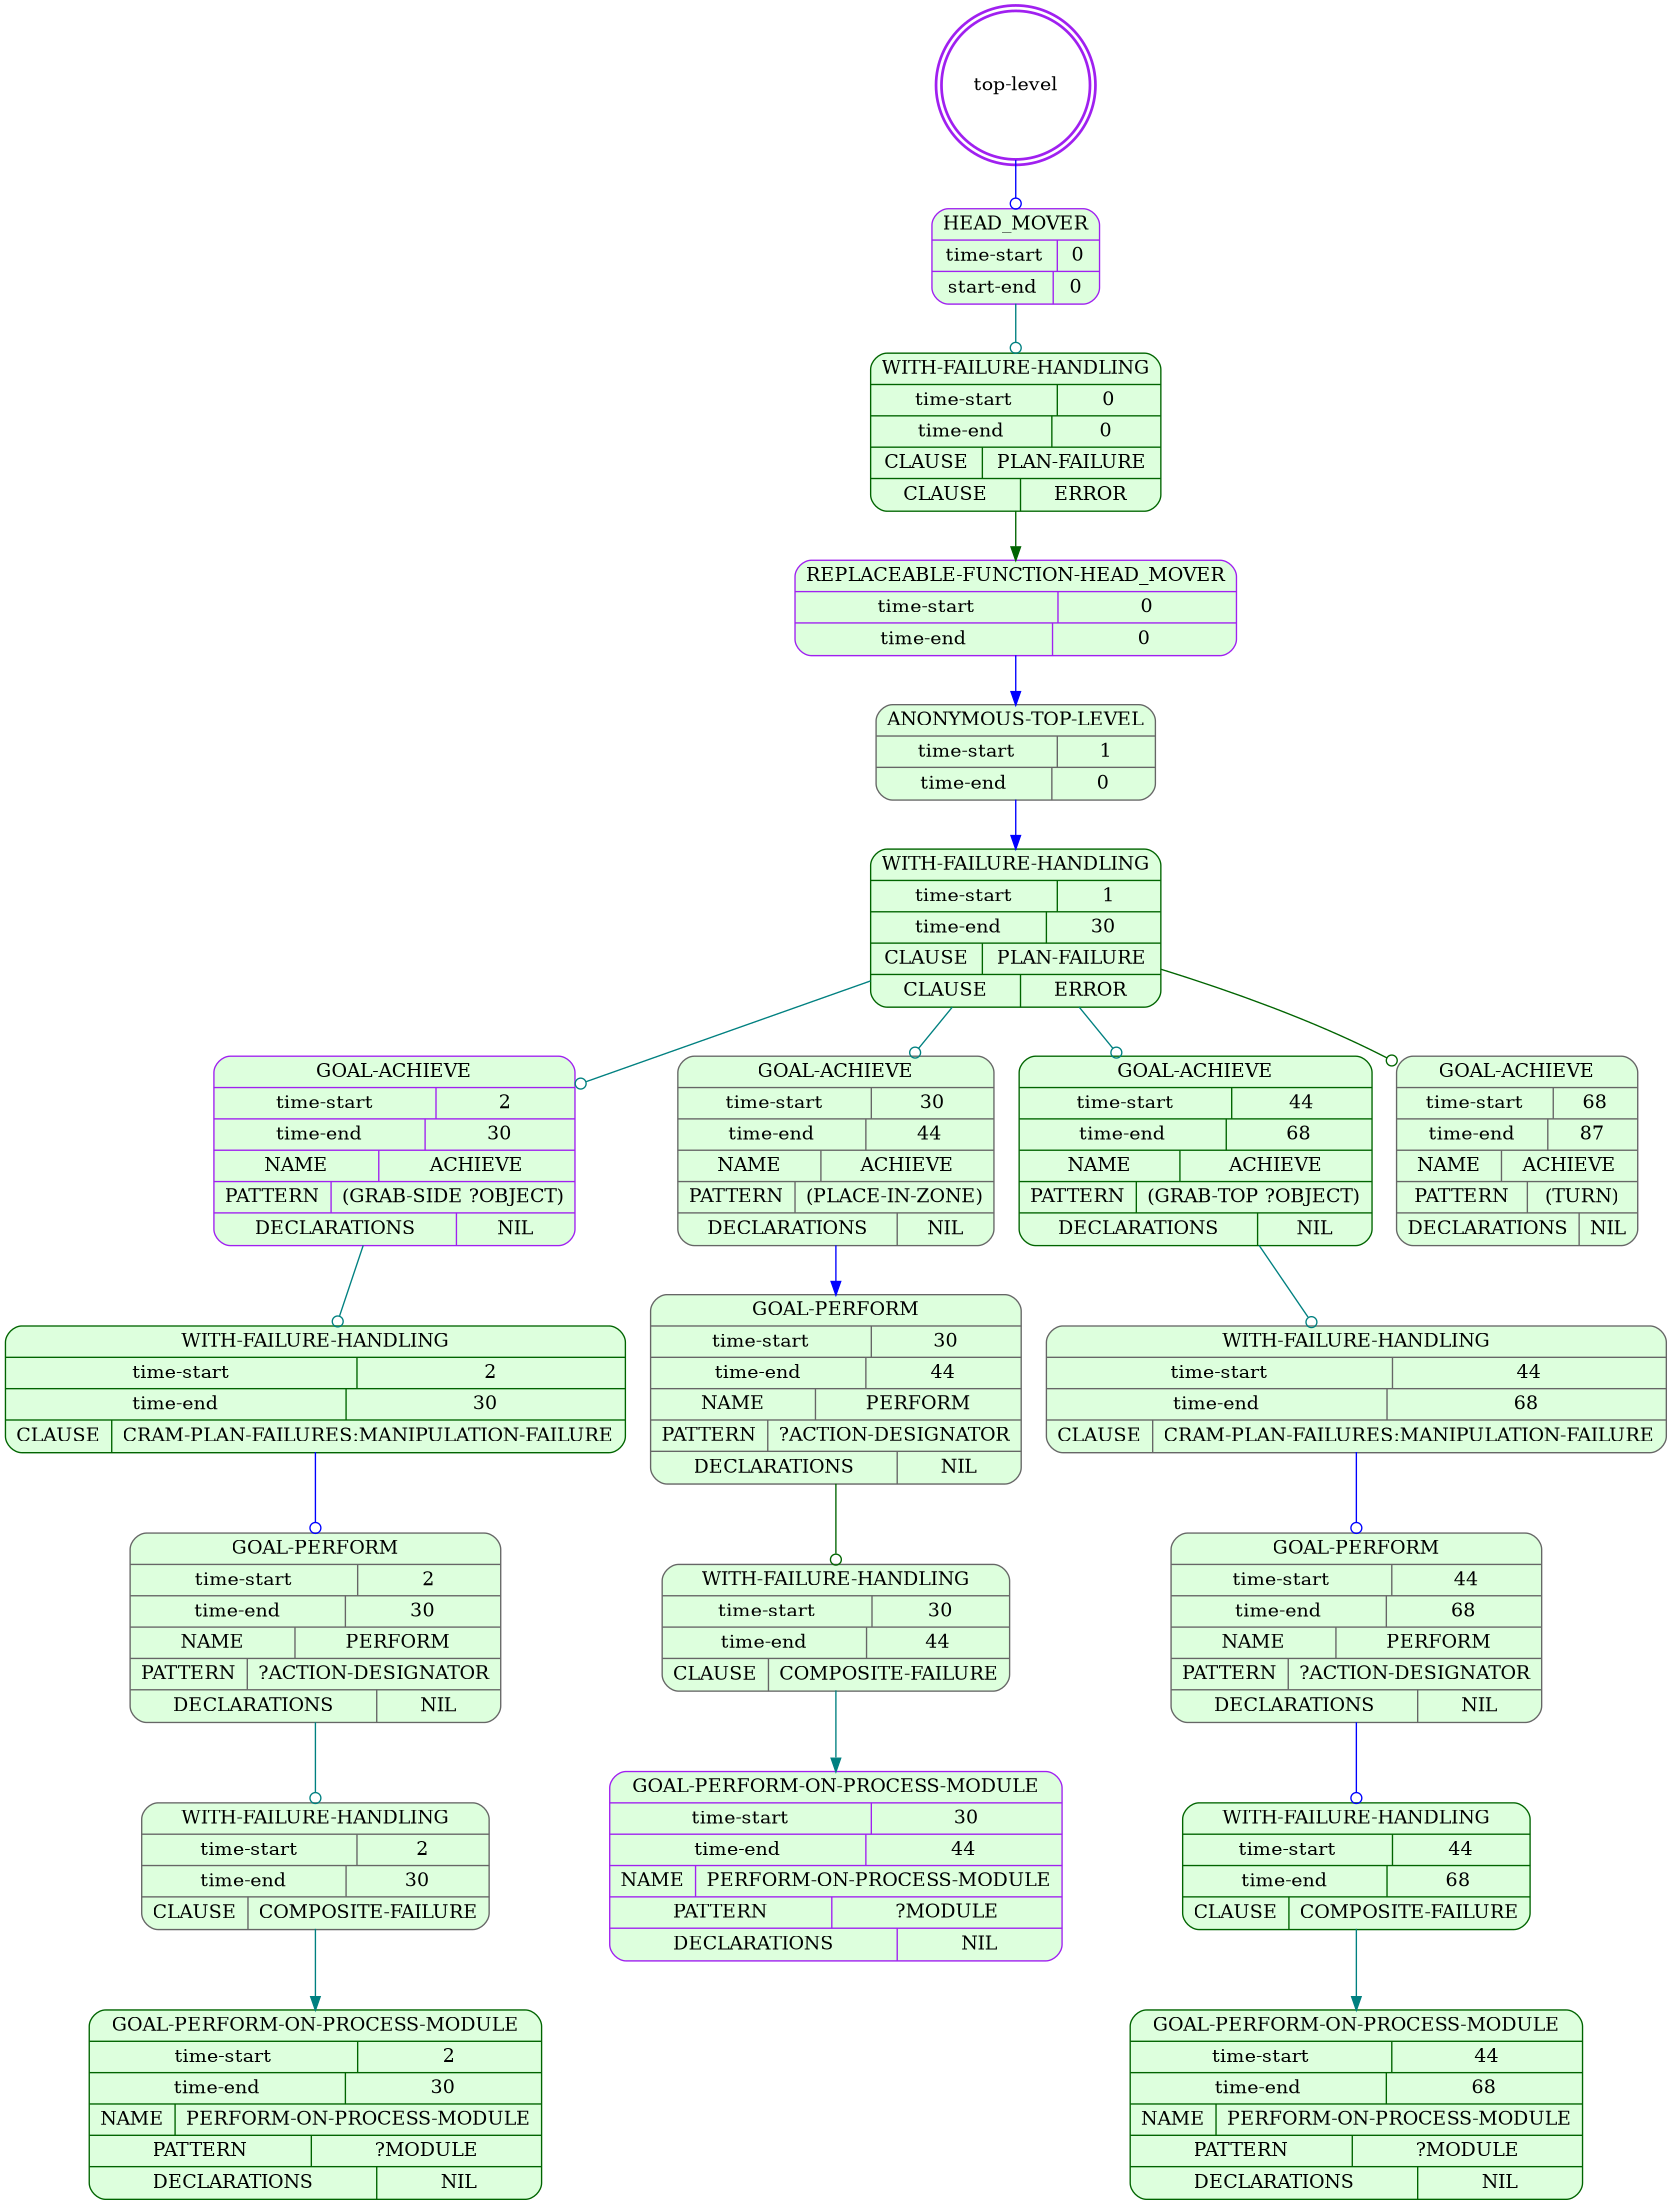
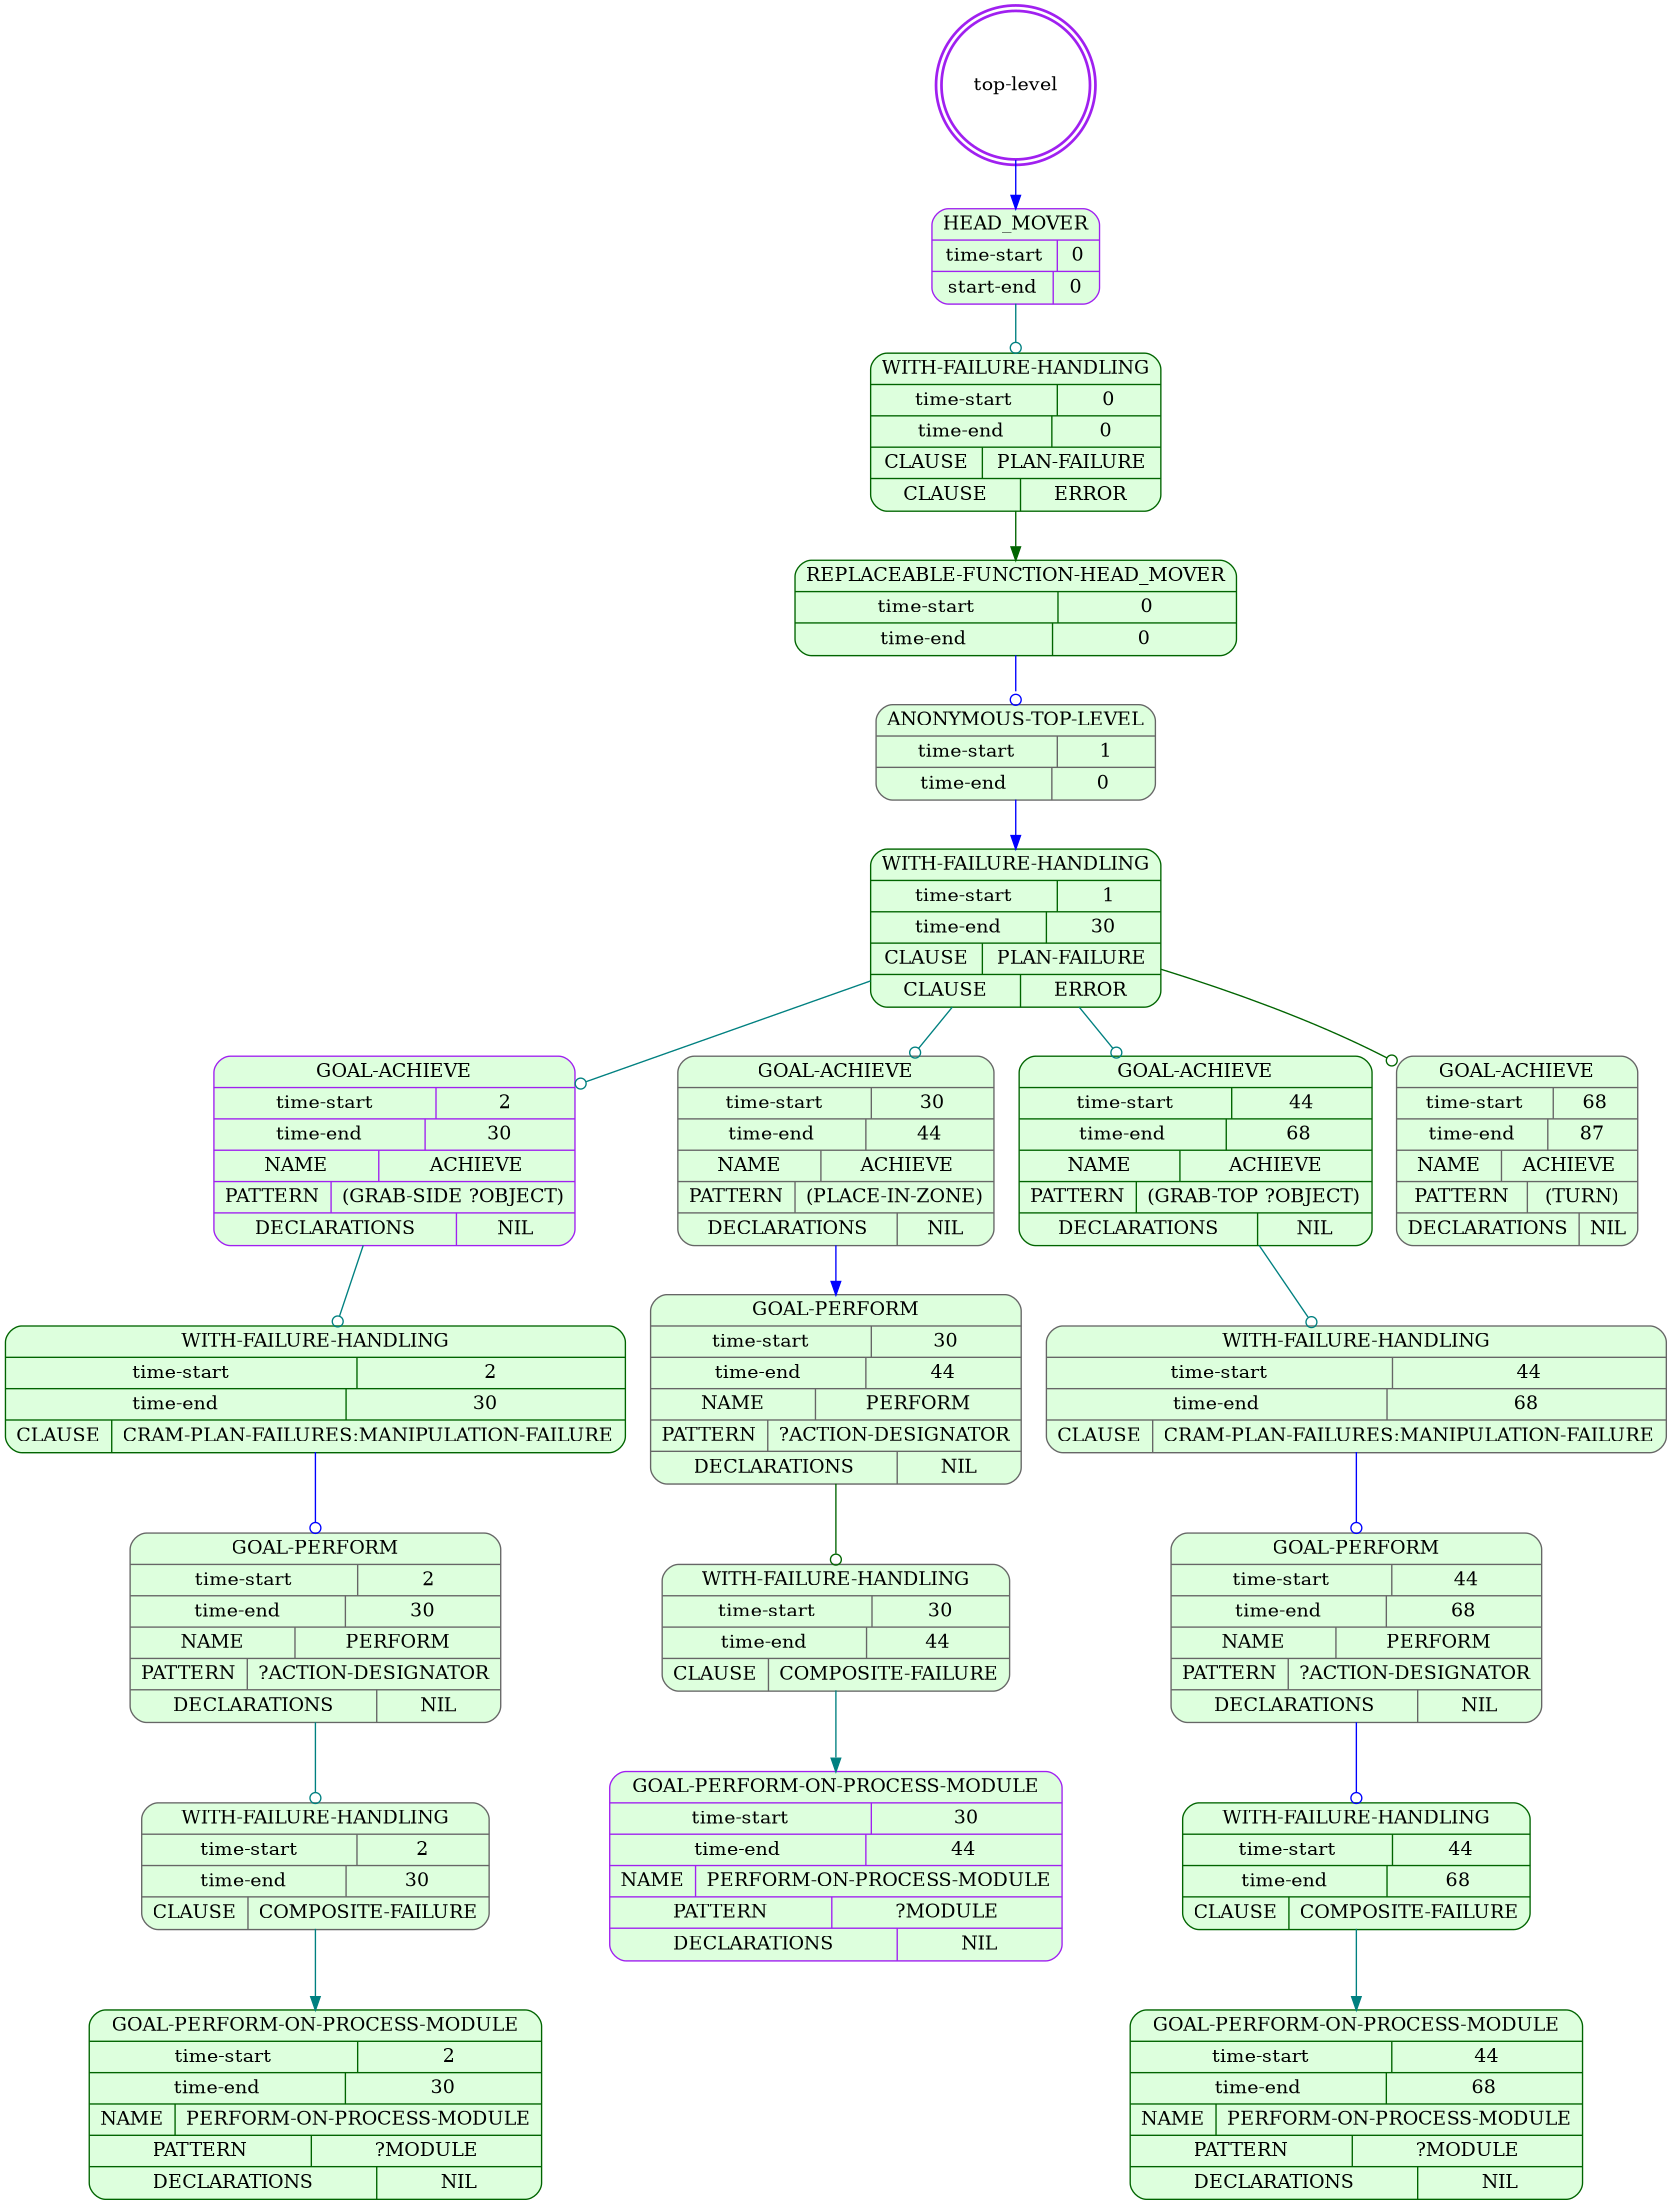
edge "top-level" -> "HEAD_MOVER": arrowhead odot -> normal
node "REPLACEABLE-FUNCTION-HEAD_MOVER": color purple -> darkgreen
edge "REPLACEABLE-FUNCTION-HEAD_MOVER" -> "ANONYMOUS-TOP-LEVEL": arrowhead normal -> odot
